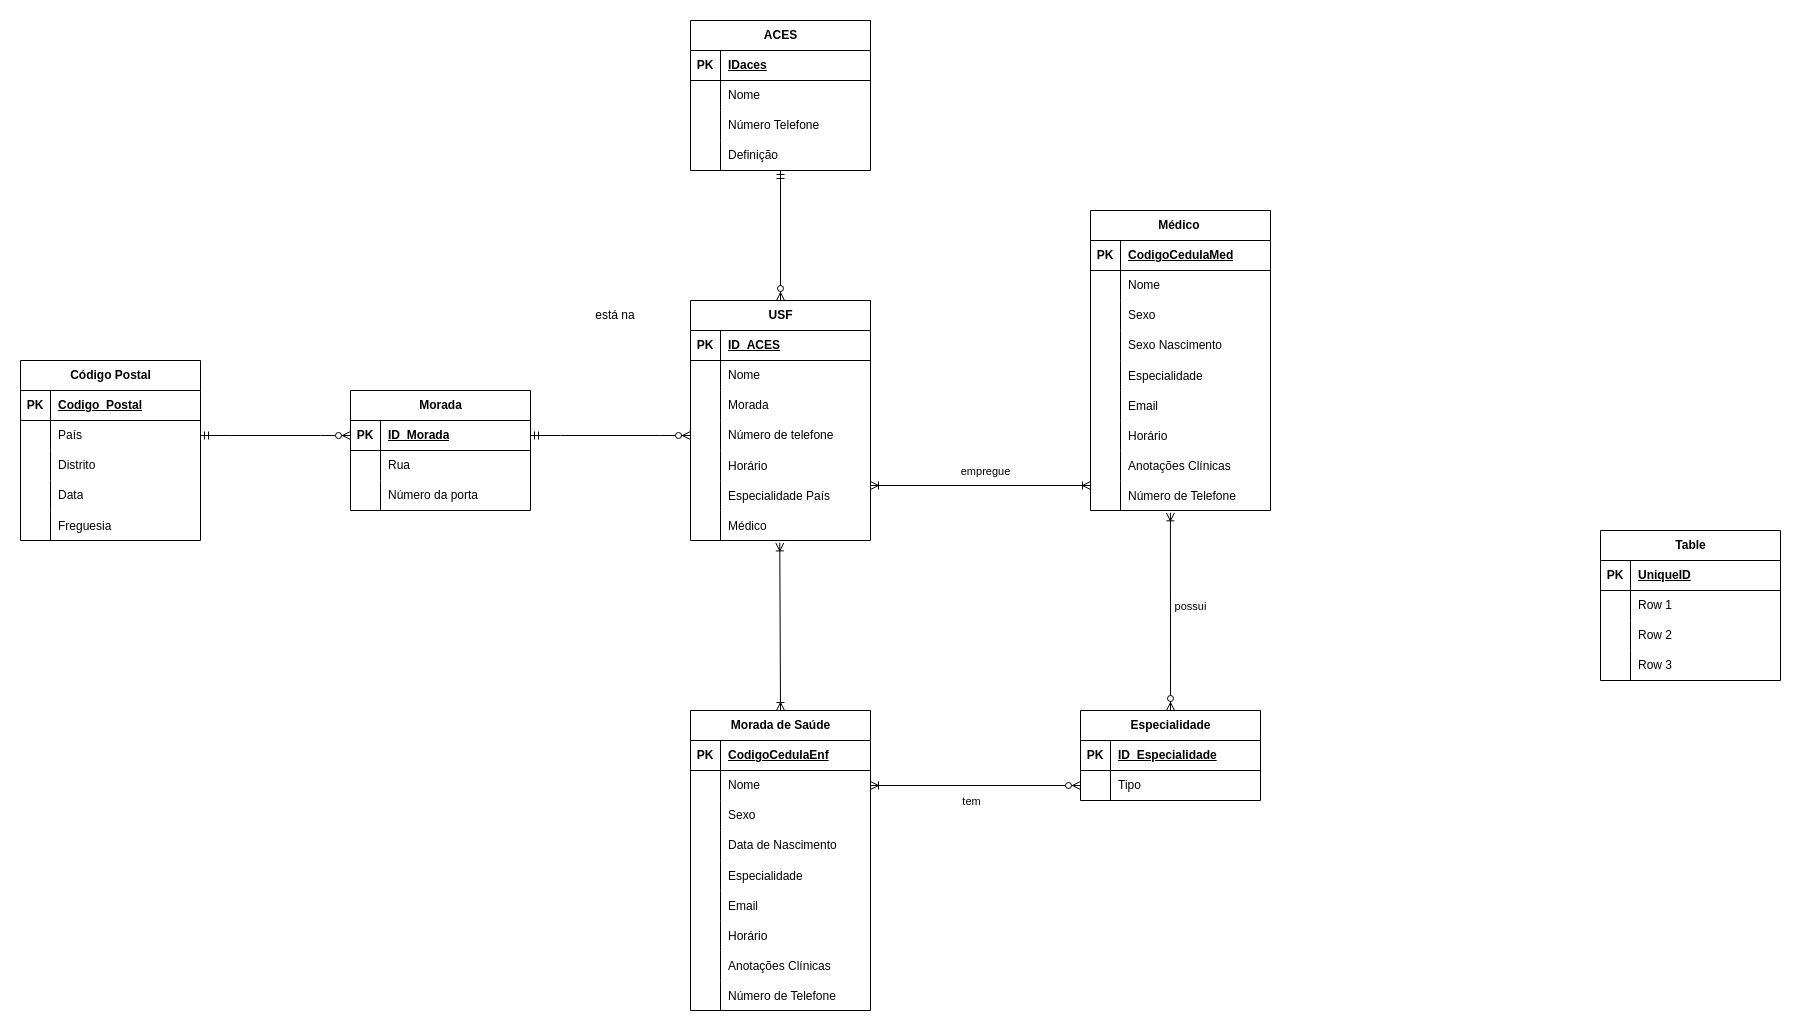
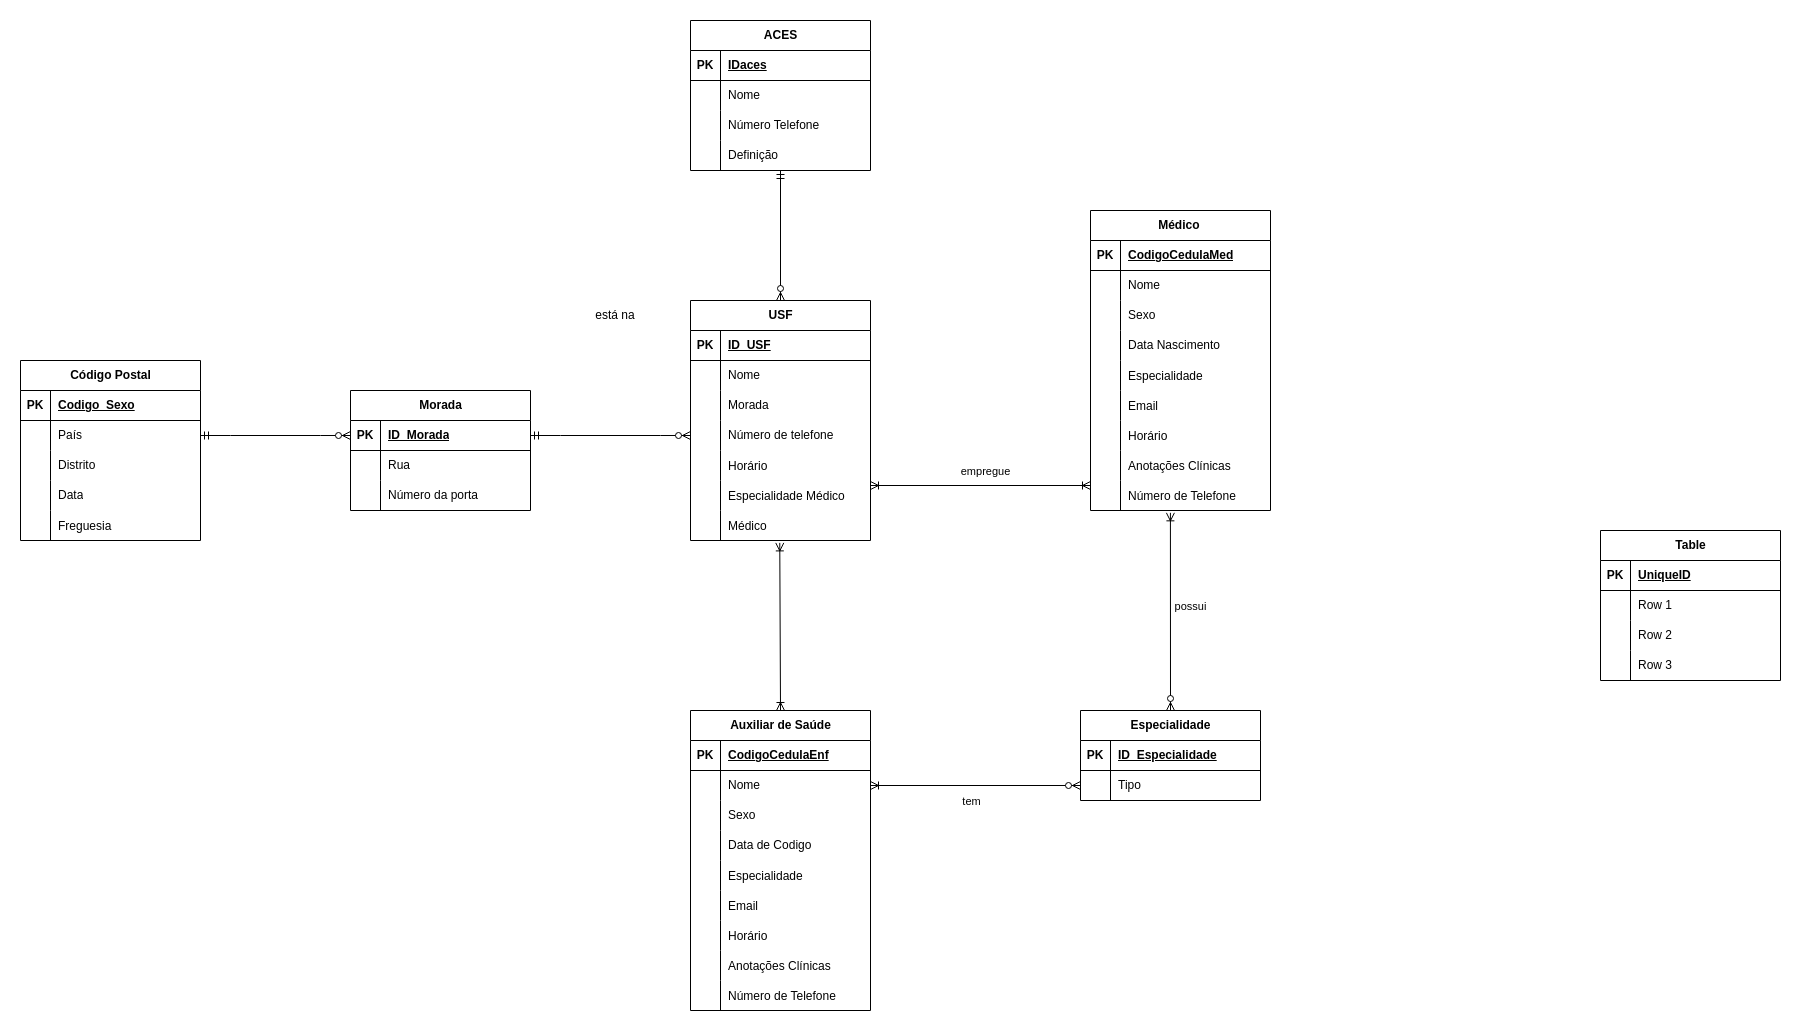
node "ID_ACES": label "ID_ACES" -> "ID_USF"
node "Sexo Nascimento": label "Sexo Nascimento" -> "Data Nascimento"
node "Codigo_Postal": label "Codigo_Postal" -> "Codigo_Sexo"
node "Especialidade País": label "Especialidade País" -> "Especialidade Médico"
node "Morada de Saúde": label "Morada de Saúde" -> "Auxiliar de Saúde"
node "Data de Nascimento": label "Data de Nascimento" -> "Data de Codigo"
